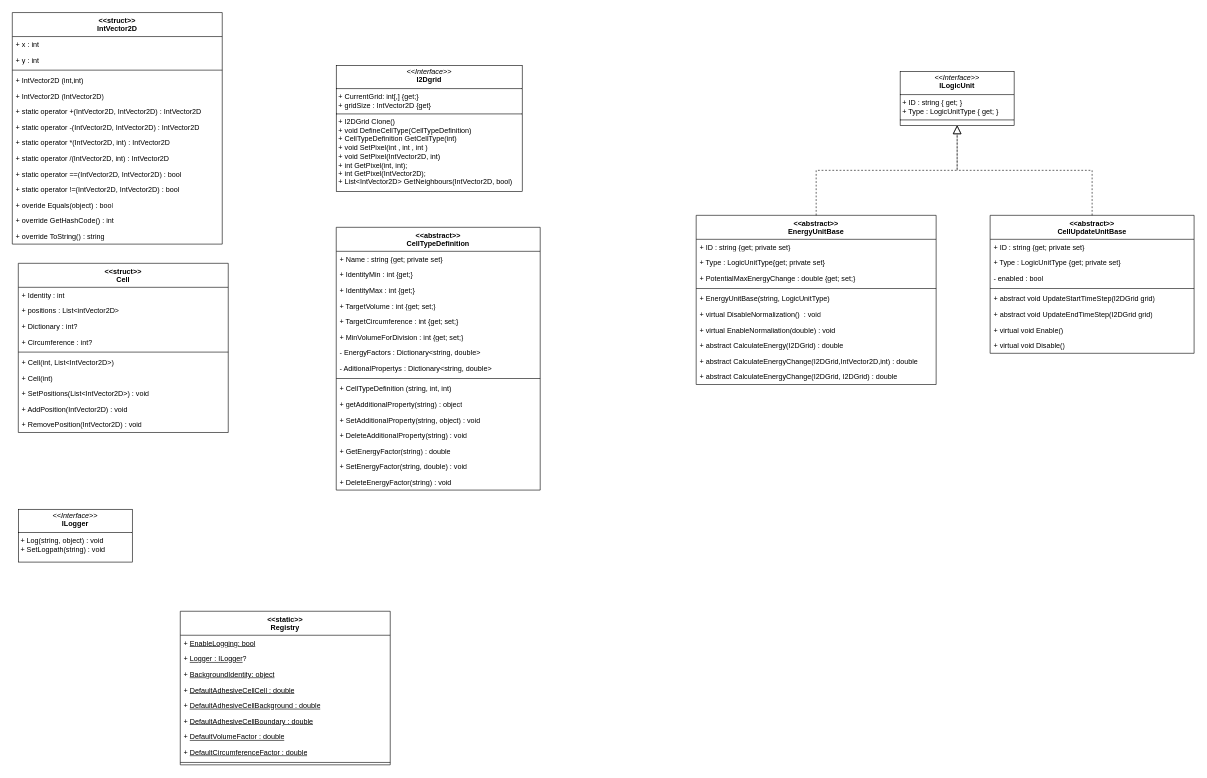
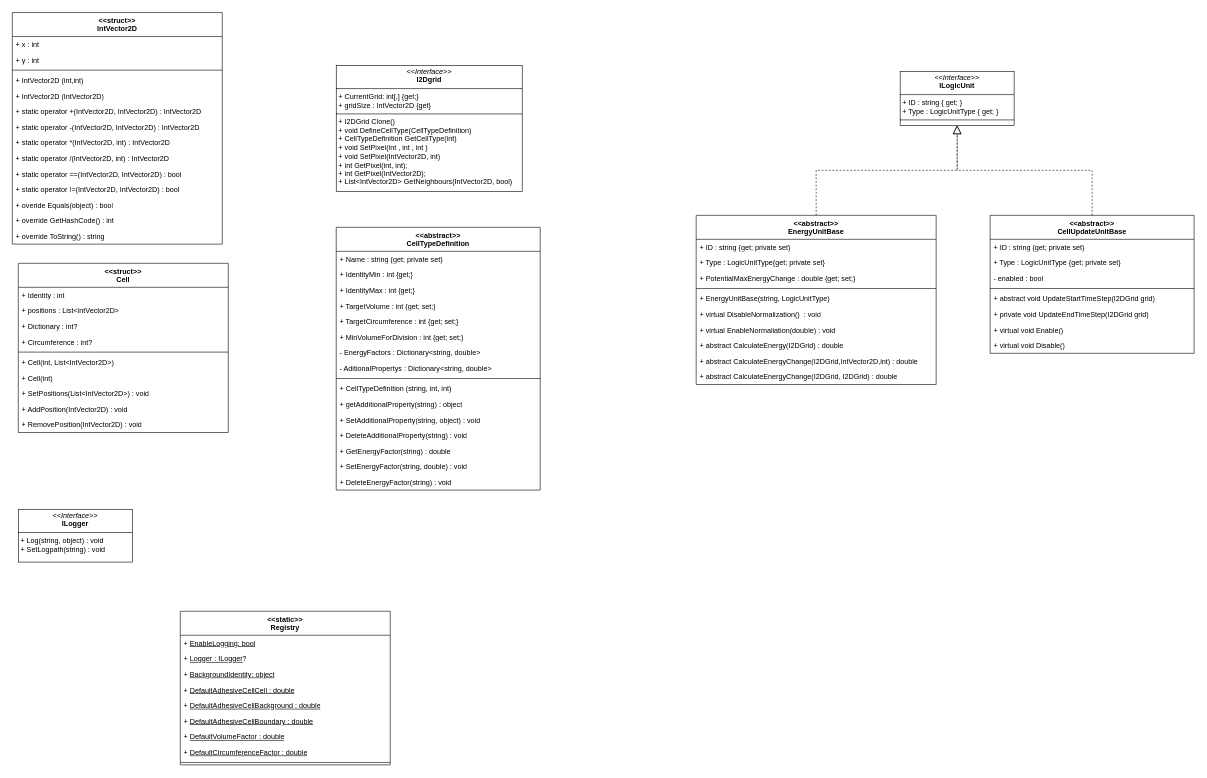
node "+ abstract void UpdateEndTimeStep(I2DGrid grid)": label "+ abstract void UpdateEndTimeStep(I2DGrid grid)" -> "+ private void UpdateEndTimeStep(I2DGrid grid)"
